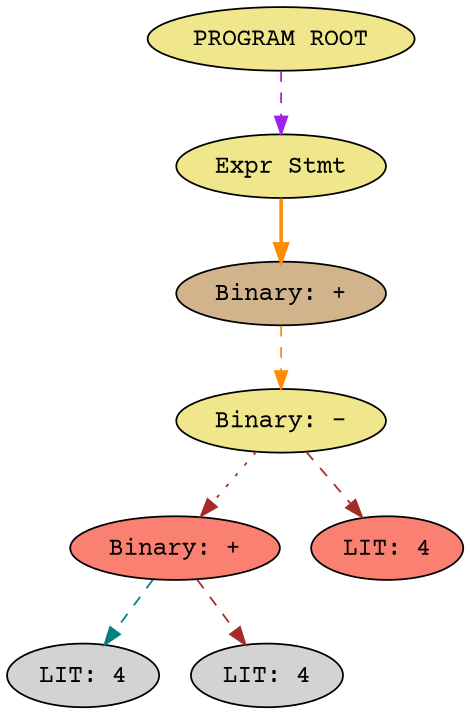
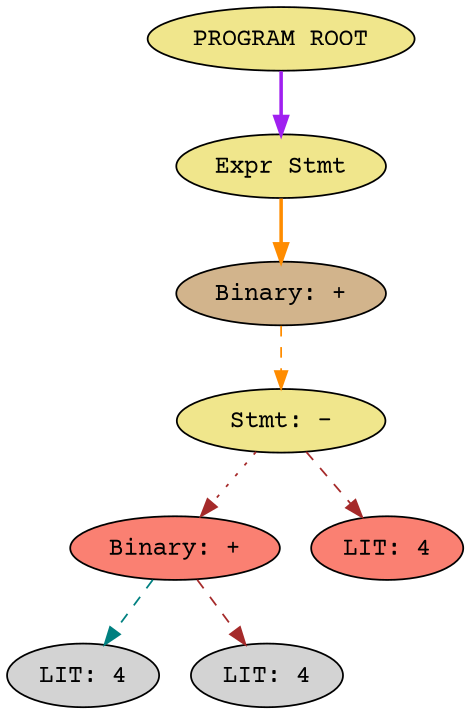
edge "PROGRAM ROOT" -> "Expr Stmt": style dashed -> bold
node "Binary: -": label "Binary: -" -> "Stmt: -"
